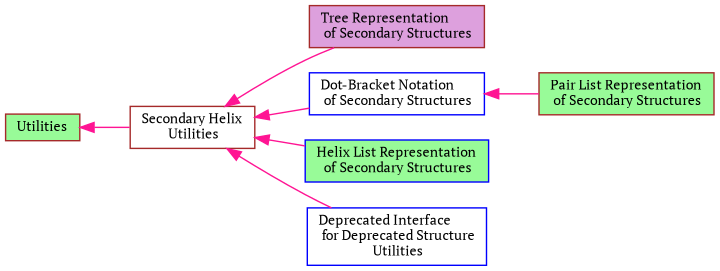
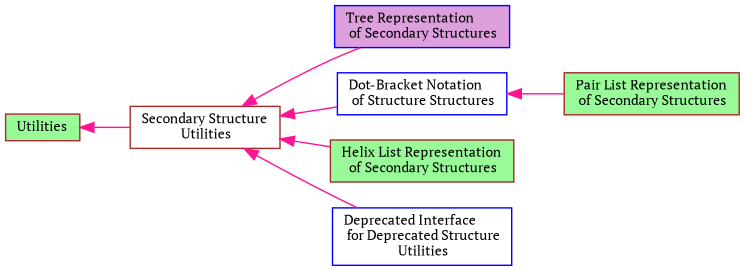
node "Tree Representation of Secondary Structures": color brown -> blue
node "Dot-Bracket Notation of Secondary Structures": label "Dot-Bracket Notation of Secondary Structures" -> "Dot-Bracket Notation of Structure Structures"
node "Secondary Helix Utilities": label "Secondary Helix Utilities" -> "Secondary Structure Utilities"
node "Helix List Representation of Secondary Structures": color blue -> brown
